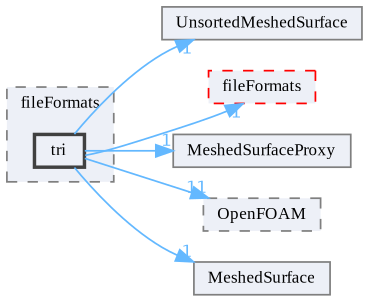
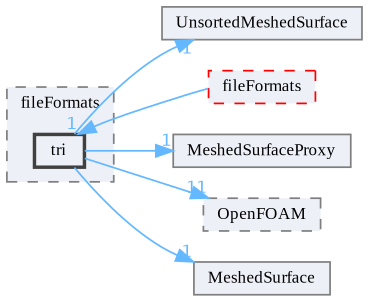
edge "tri" -> "fileFormats": reversed
